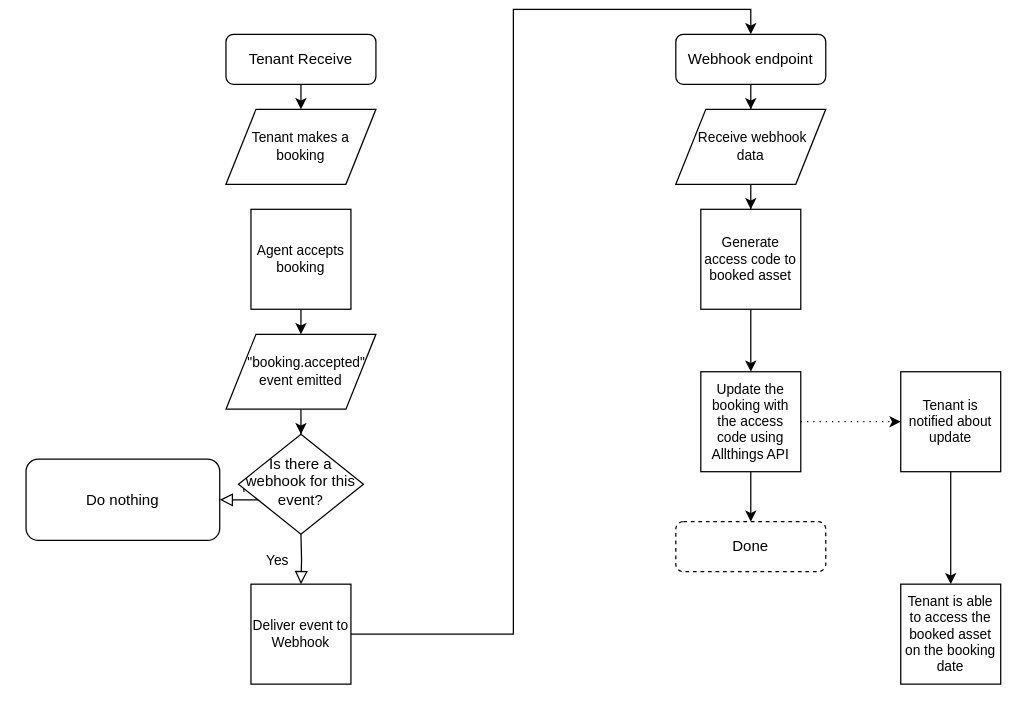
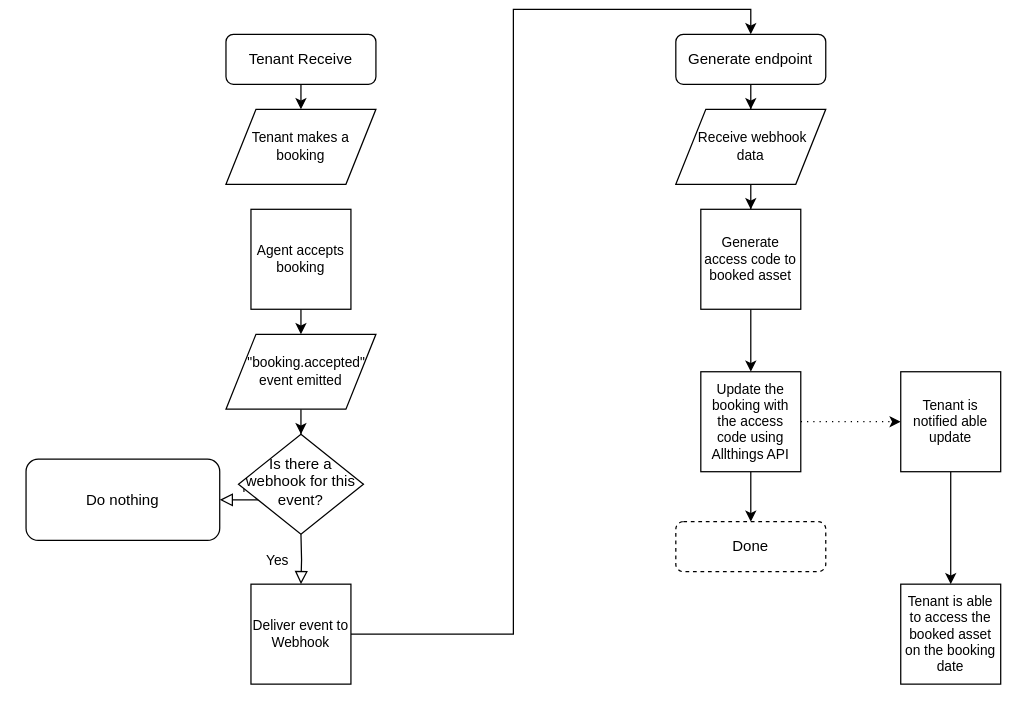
node "Webhook endpoint": label "Webhook endpoint" -> "Generate endpoint"
node "Tenant is notified about update": label "Tenant is notified about update" -> "Tenant is notified able update"
